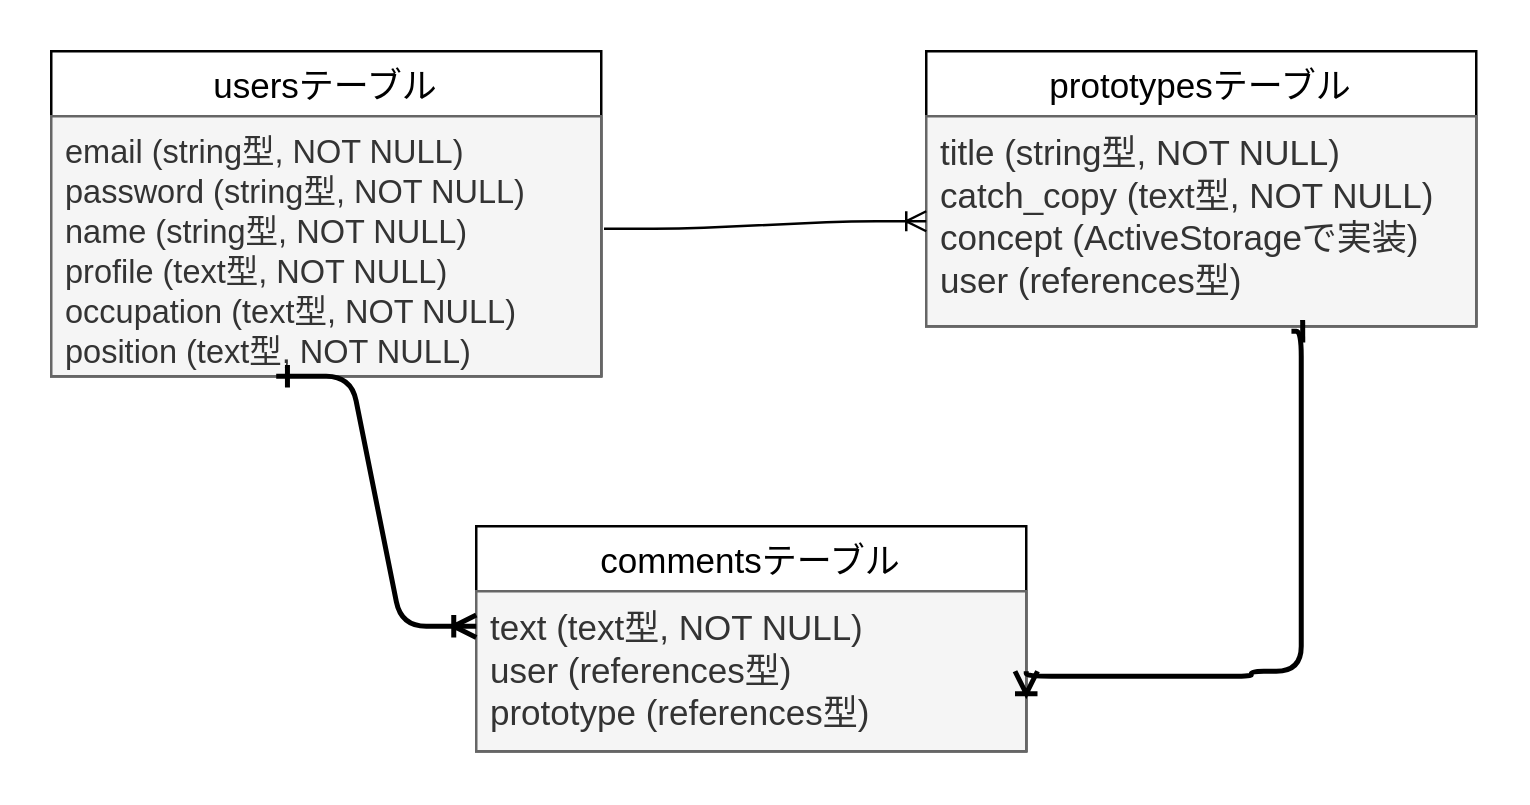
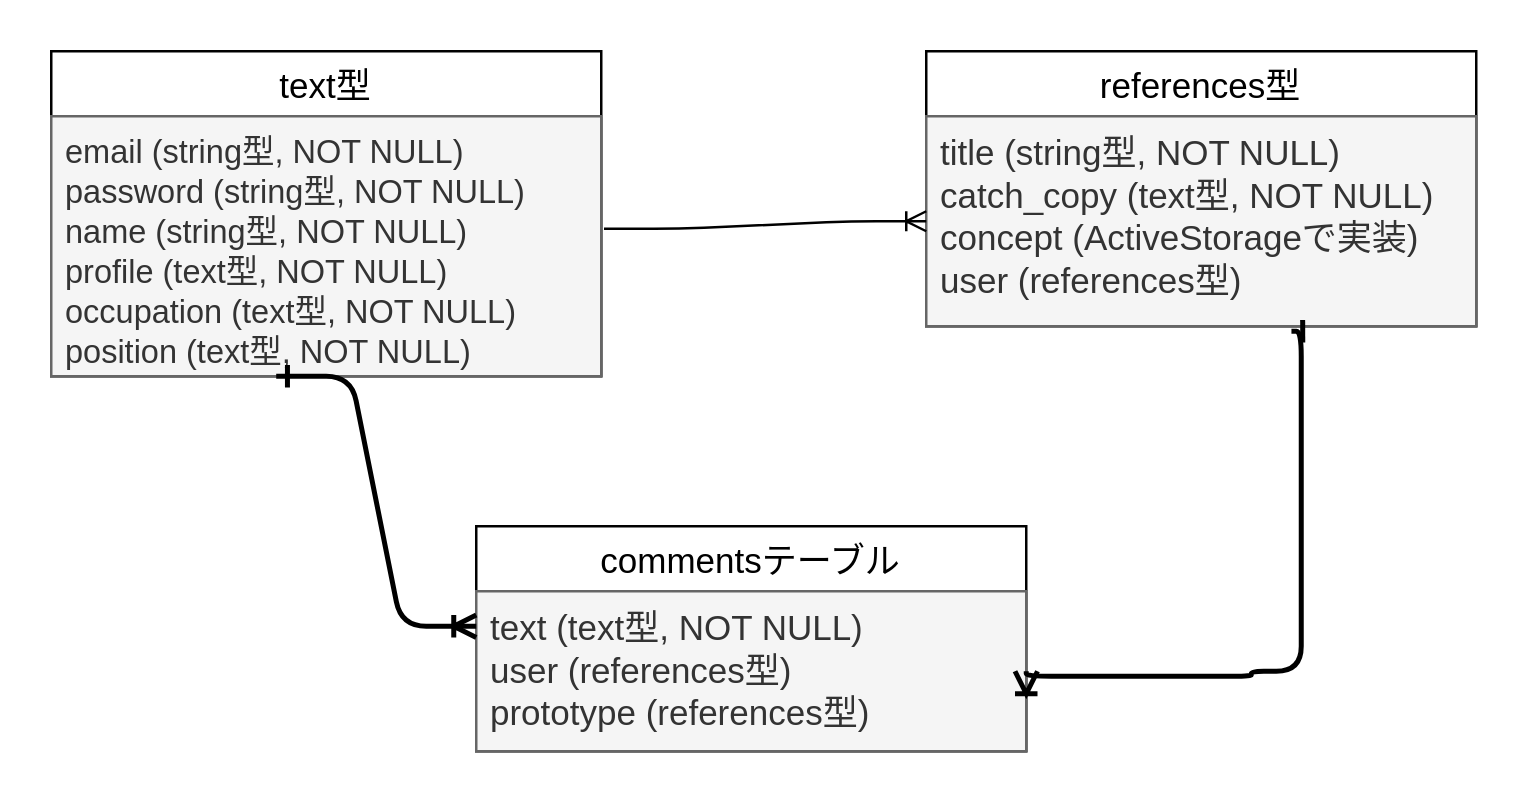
node "usersテーブル": label "usersテーブル" -> "text型"
node "prototypesテーブル": label "prototypesテーブル" -> "references型"
